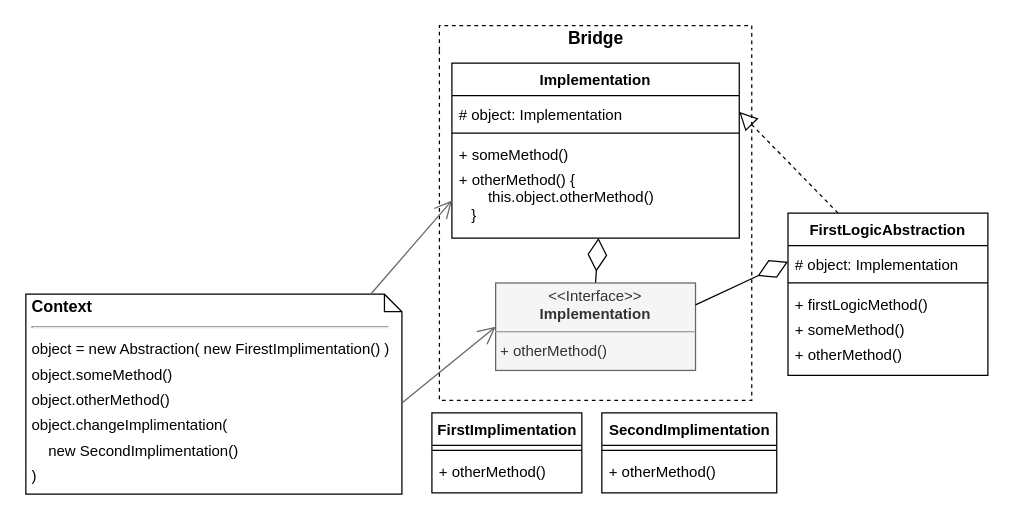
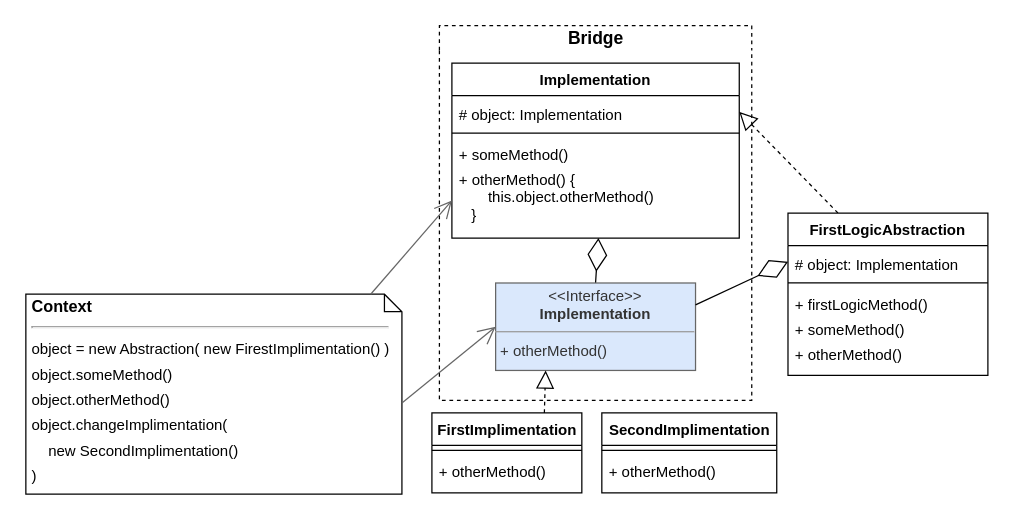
node "<<Interface>> Implementation + otherMethod()": fillcolor #f5f5f5 -> #dae8fc
edge "FirstImplimentation" -> "<<Interface>> Implementation + otherMethod()": added
